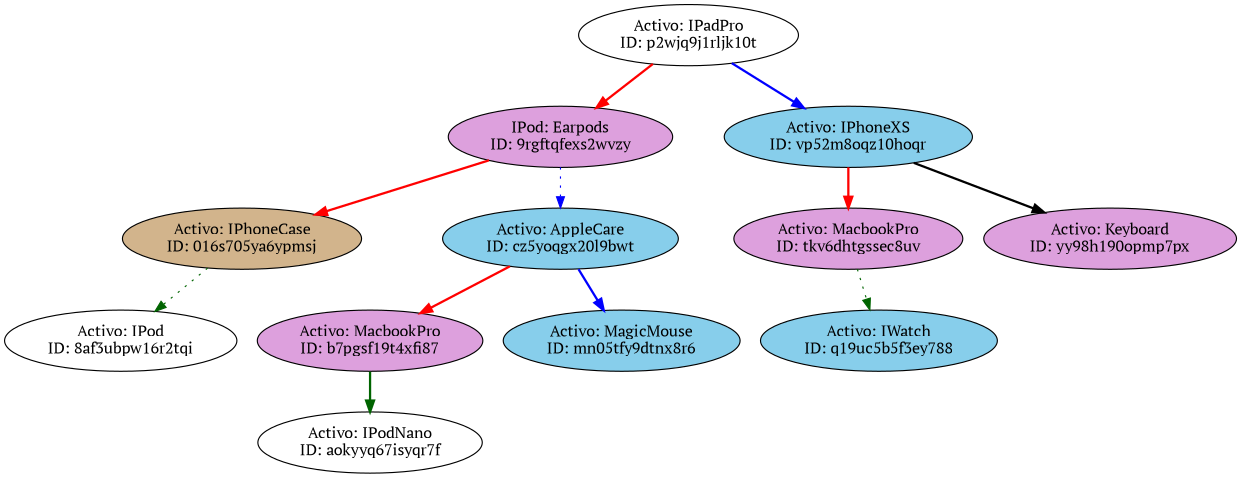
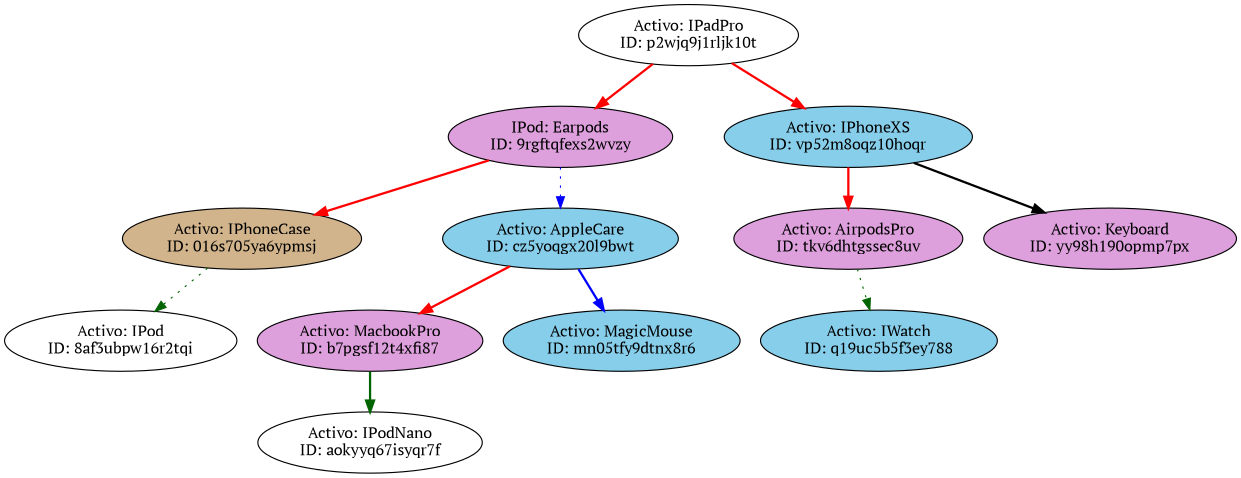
edge "Activo: IPadPro ID: p2wjq9j1rljk10t" -> "Activo: IPhoneXS ID: vp52m8oqz10hoqr": color blue -> red
node "Activo: MacbookPro ID: tkv6dhtgssec8uv": label "Activo: MacbookPro ID: tkv6dhtgssec8uv" -> "Activo: AirpodsPro ID: tkv6dhtgssec8uv"
node "Activo: MacbookPro ID: b7pgsf19t4xfi87": label "Activo: MacbookPro ID: b7pgsf19t4xfi87" -> "Activo: MacbookPro ID: b7pgsf12t4xfi87"
